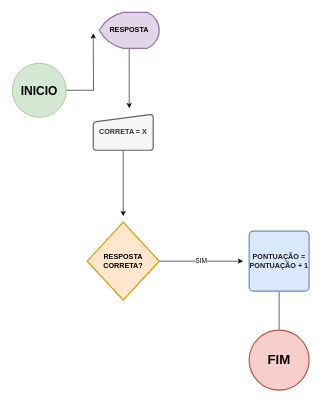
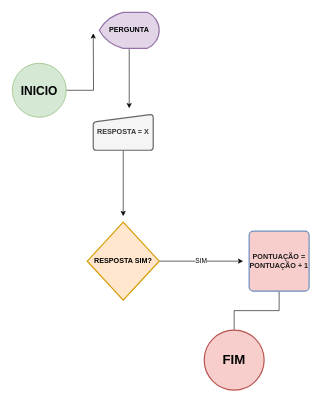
node "RESPOSTA": label "RESPOSTA" -> "PERGUNTA"
node "CORRETA = X": label "CORRETA = X" -> "RESPOSTA = X"
node "RESPOSTA CORRETA?": label "RESPOSTA CORRETA?" -> "RESPOSTA SIM?"
node "PONTUAÇÃO = PONTUAÇÃO + 1": fillcolor #dae8fc -> #f8cecc
node "FIM": moved (279, 360) -> (234, 360)
